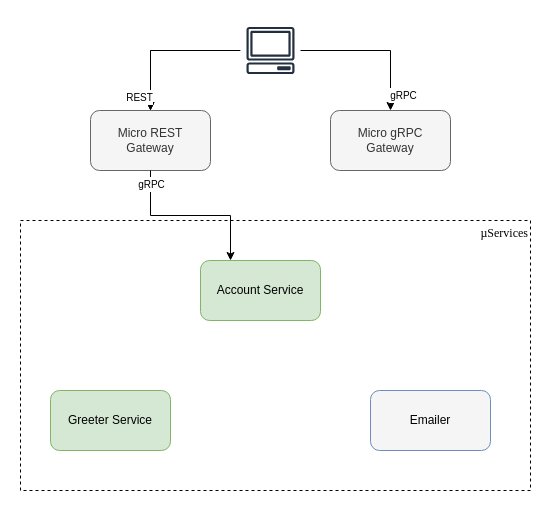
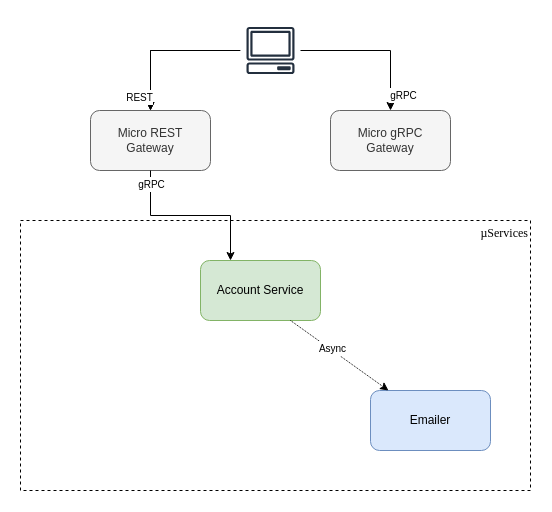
edge "Account Service" -> "Emailer": added, label "Async"
node "Greeter Service": removed
node "Emailer": fillcolor #f5f5f5 -> #dae8fc
